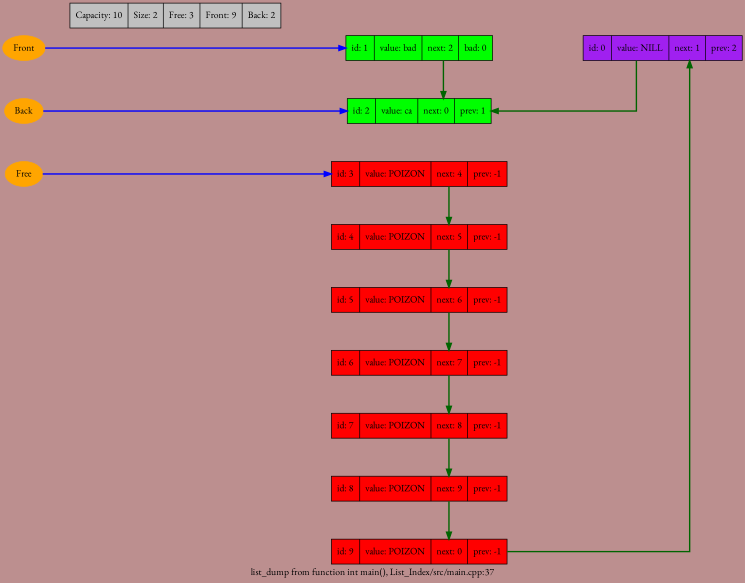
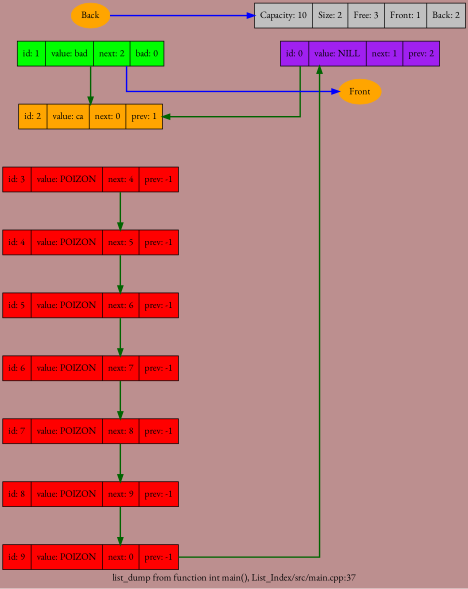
node "Capacity: 10": text "Front: 9" -> "Front: 1"
edge "Front" -> "id: 1": reversed
edge "Back" -> "id: 2": now "Back" -> "Capacity: 10"
node "id: 2": fillcolor green -> orange
node "Free": removed
